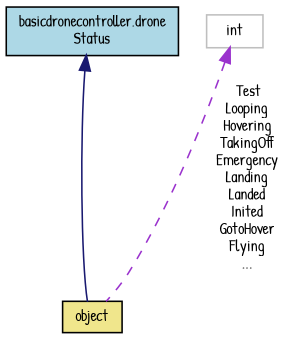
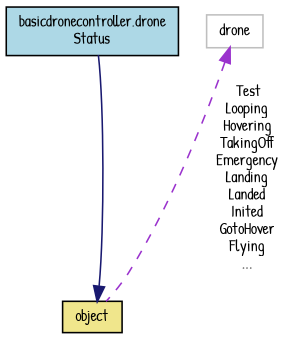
node "int": label "int" -> "drone"
edge "object" -> "basicdronecontroller.drone Status": reversed
